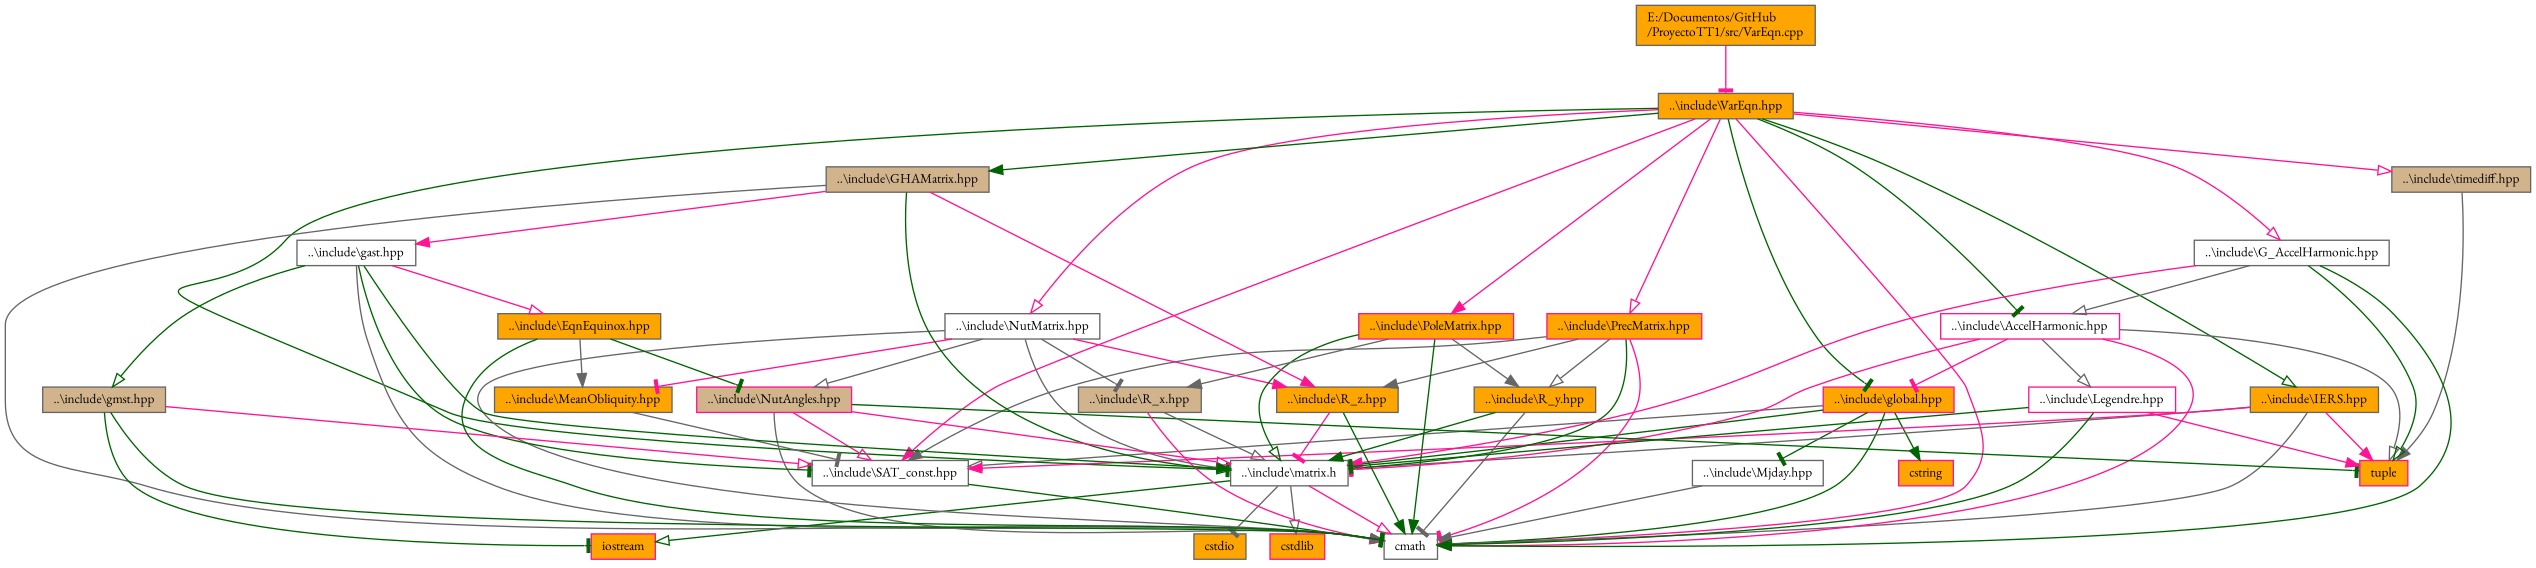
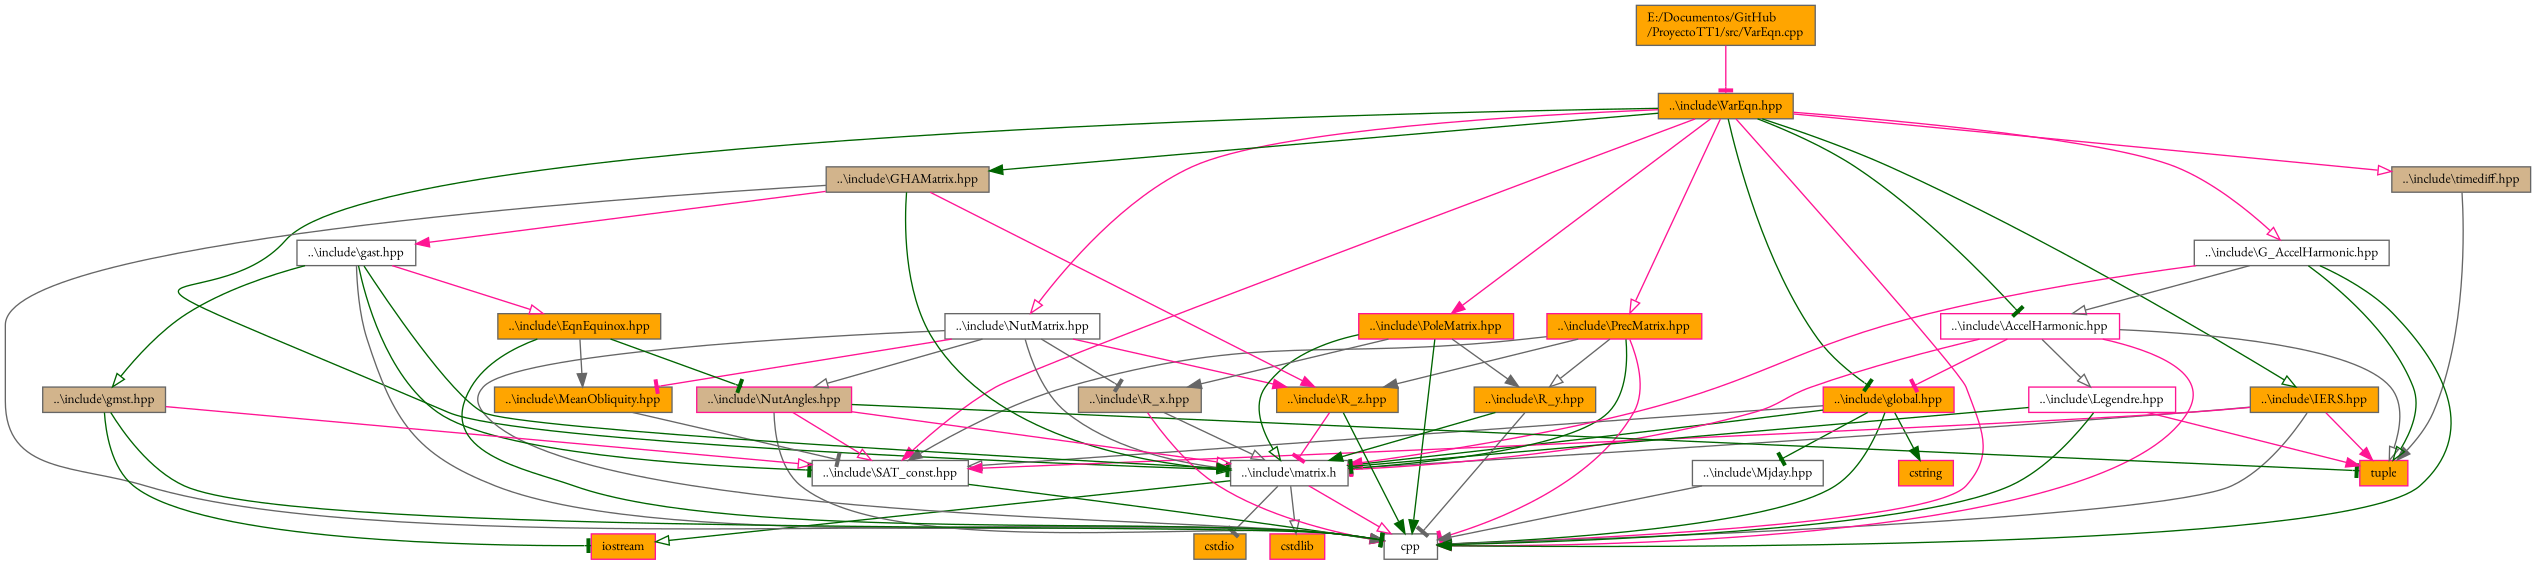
node "cmath": label "cmath" -> "cpp"
